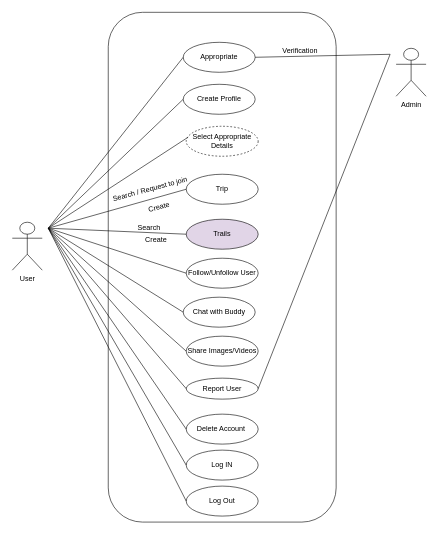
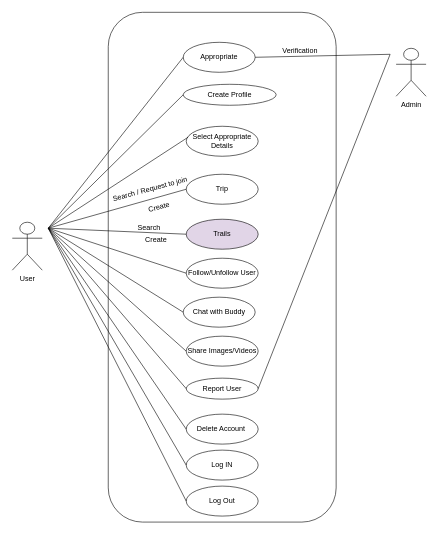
node "Create Profile": size 72x30 -> 93x21
node "Select Appropriate Details": style dashed -> solid
